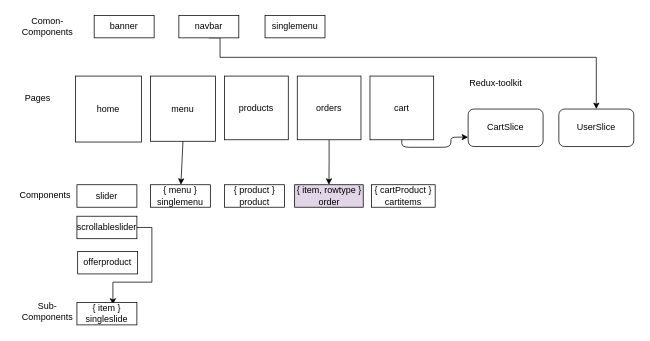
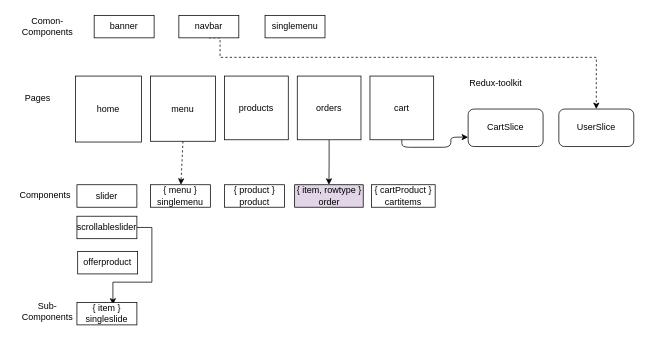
edge "navbar" -> "UserSlice": style solid -> dashed
edge "menu" -> "{ menu } singlemenu": style solid -> dashed
